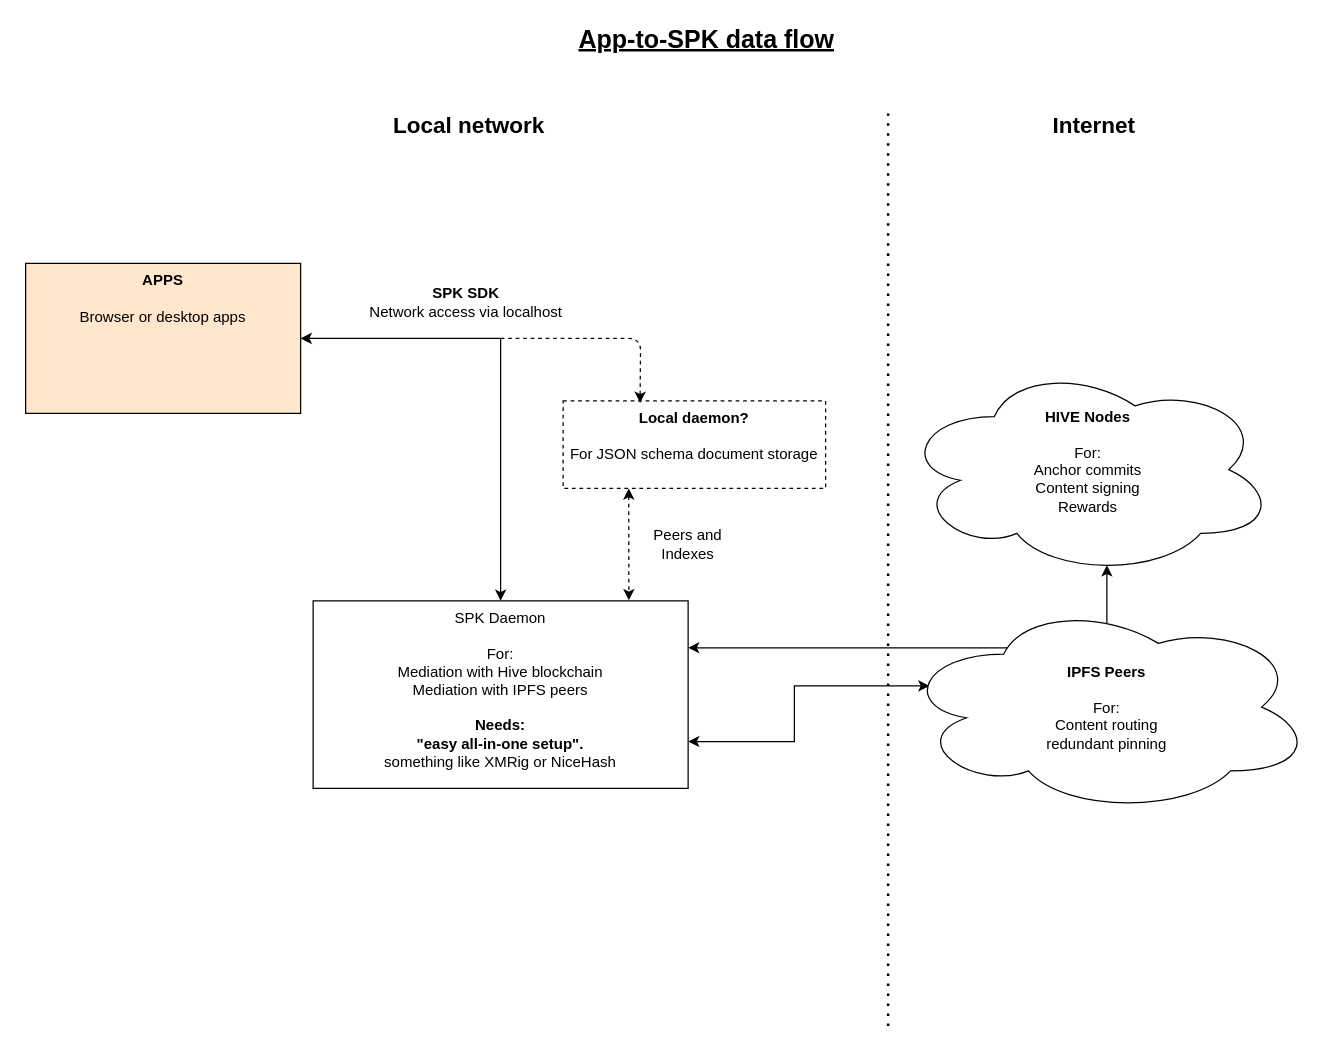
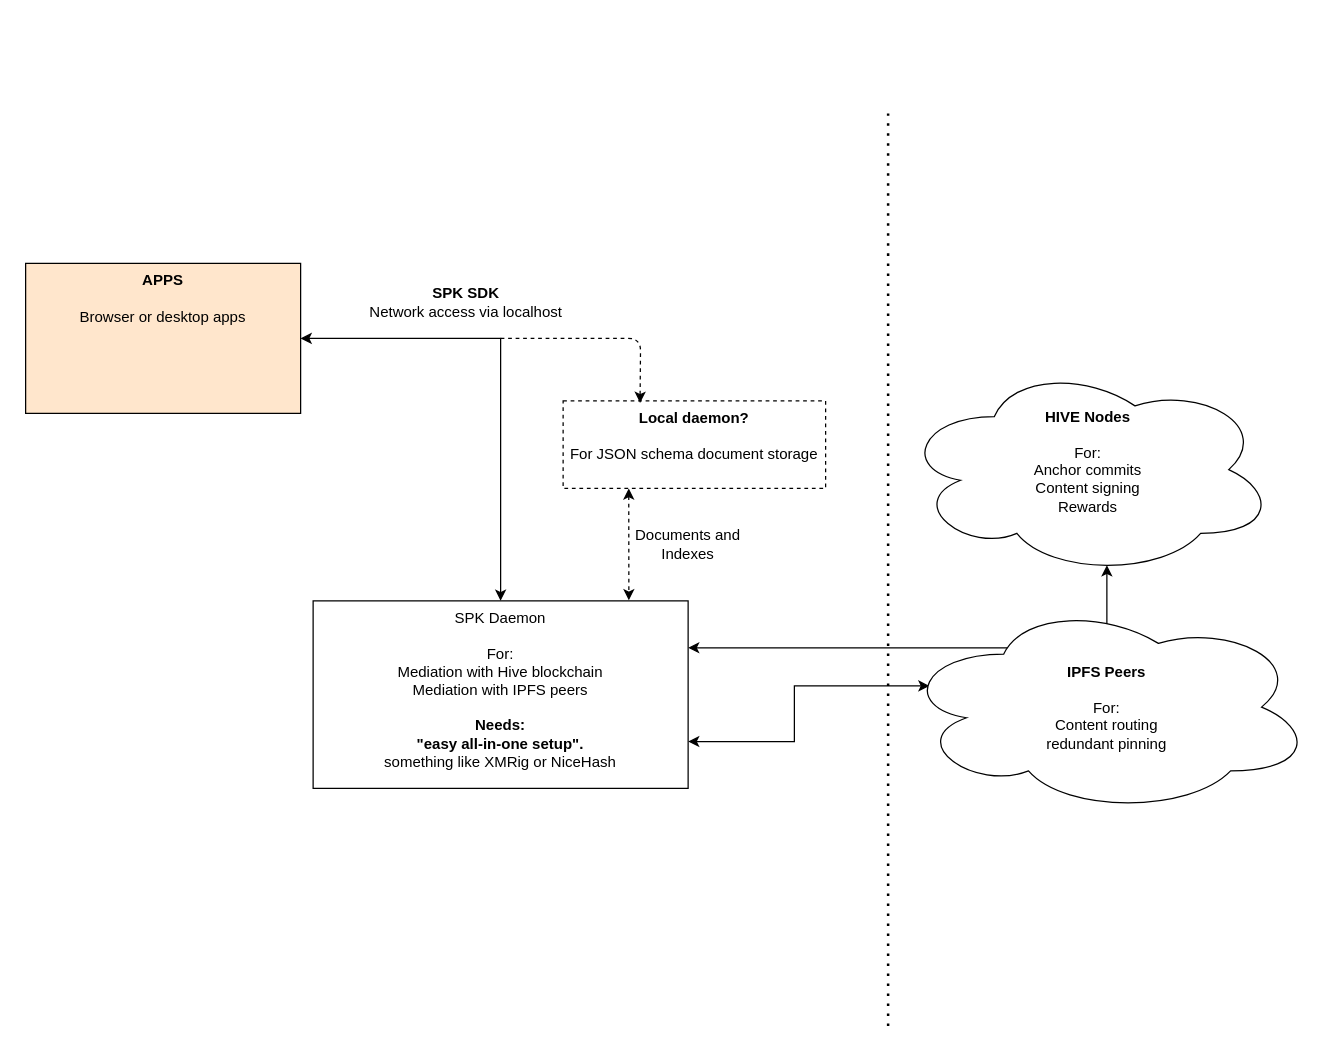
node "App-to-SPK data flow": removed
node "Local network": removed
node "Internet": removed
node "Peers and Indexes": label "Peers and Indexes" -> "Documents and Indexes"
